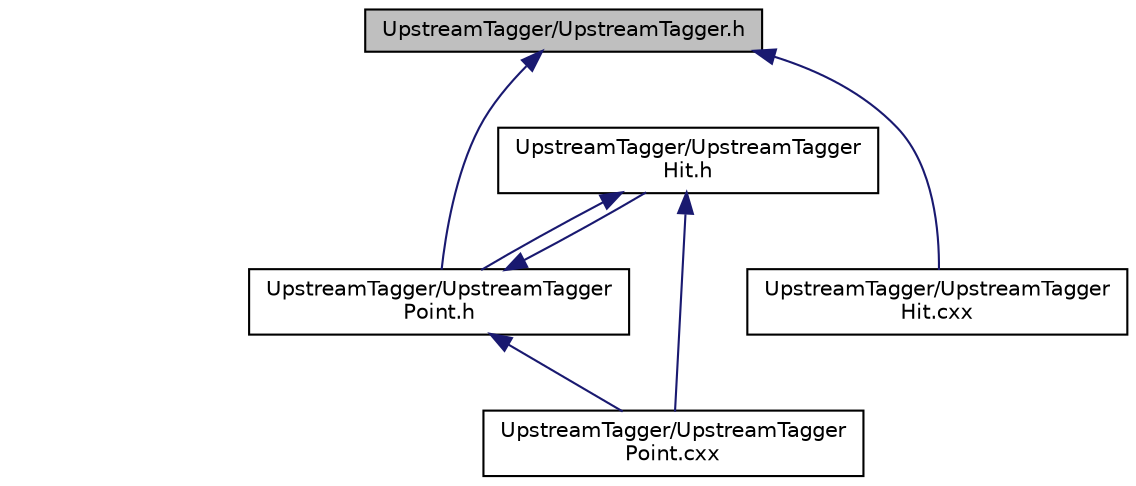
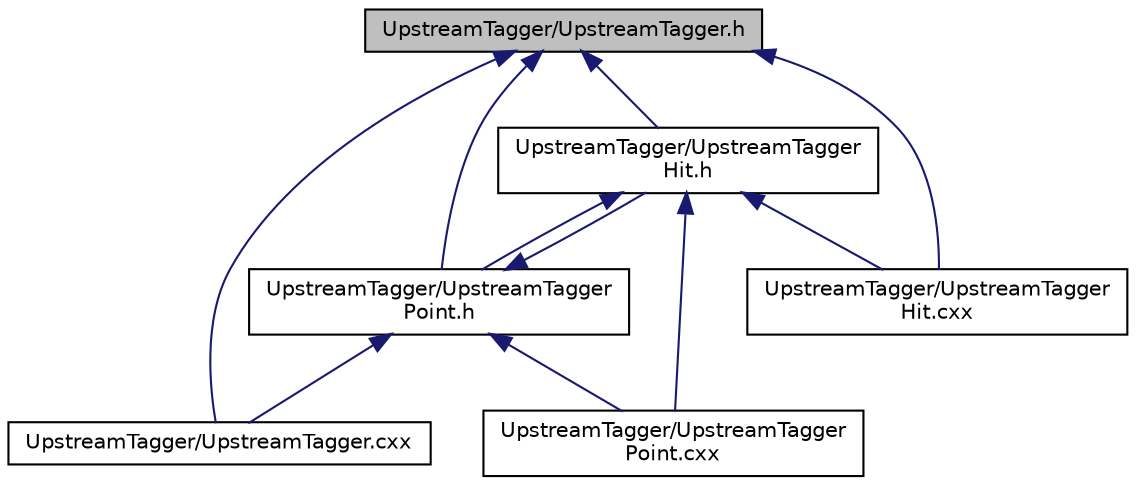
edge "UpstreamTagger/UpstreamTagger Hit.h" -> "UpstreamTagger/UpstreamTagger.h": added
edge "UpstreamTagger/UpstreamTagger Hit.cxx" -> "UpstreamTagger/UpstreamTagger Hit.h": added
node "UpstreamTagger/UpstreamTagger.cxx": added
